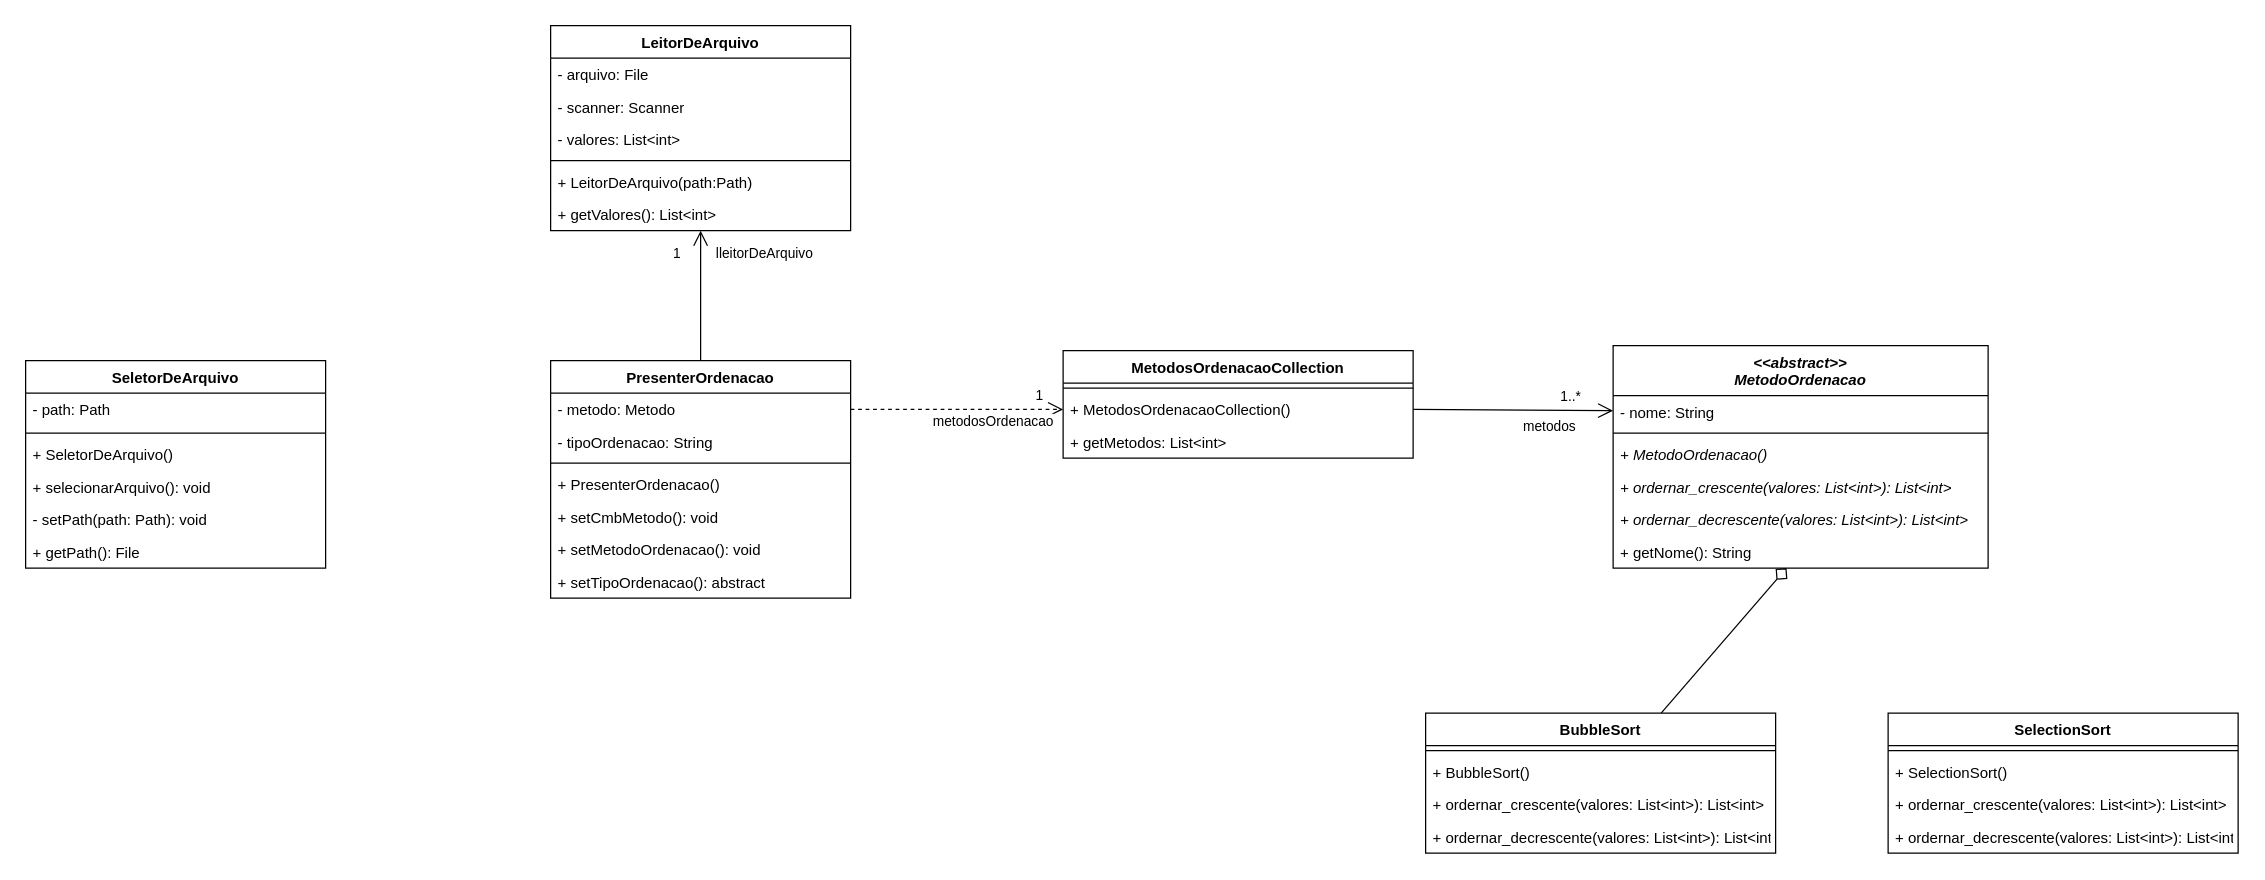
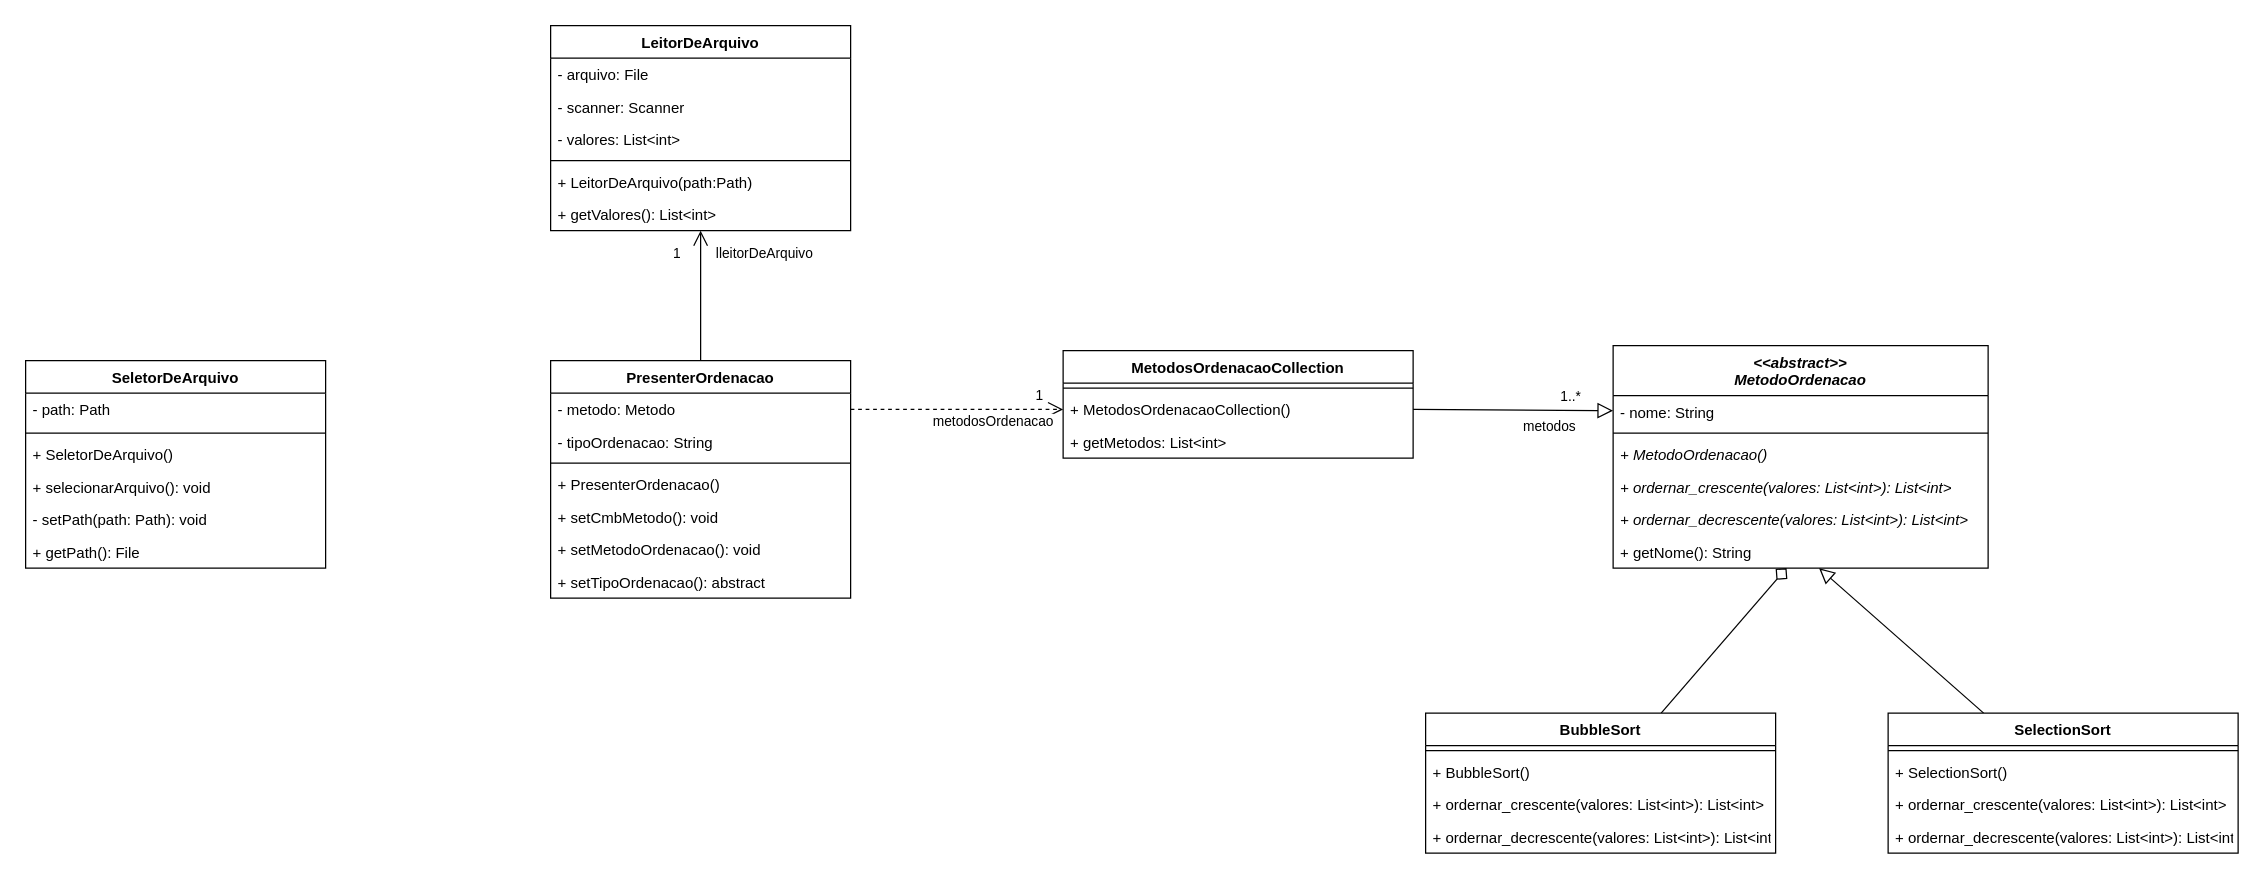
edge "+ MetodosOrdenacaoCollection()" -> "- nome: String": arrowhead open -> block
edge "SelectionSort" -> "+ getNome(): String": added
